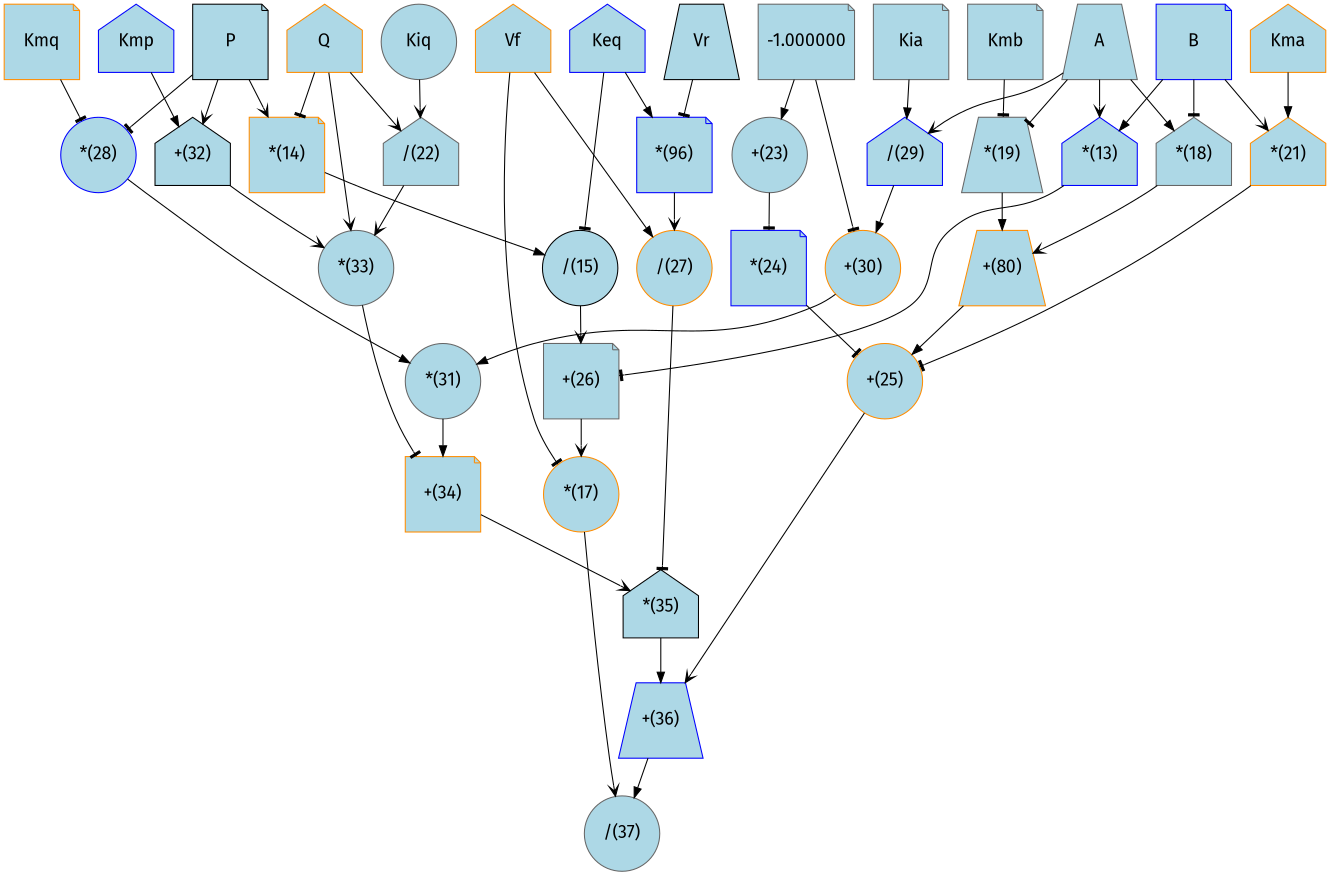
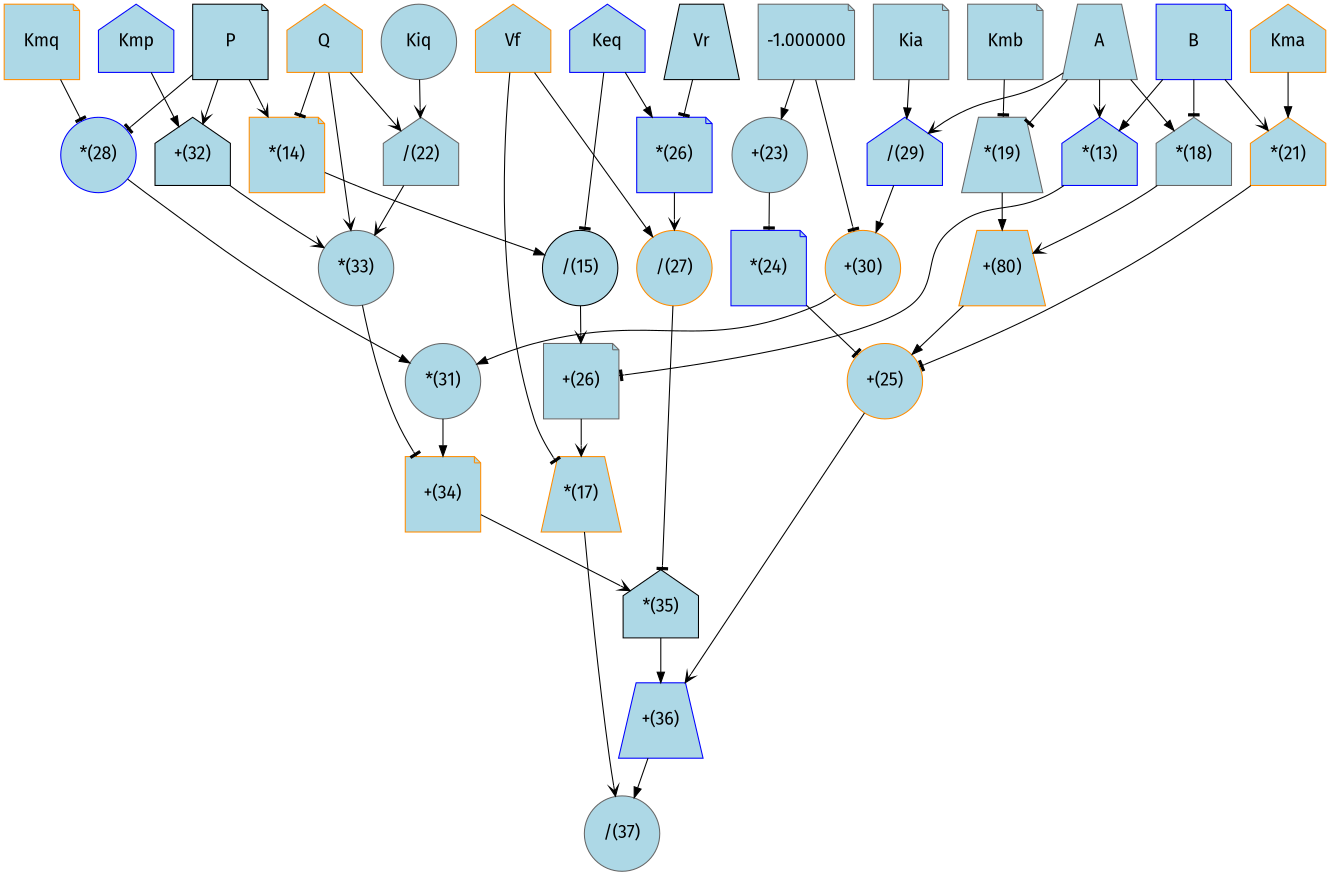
node "*(96)": label "*(96)" -> "*(26)"
node "*(17)": shape circle -> trapezium
